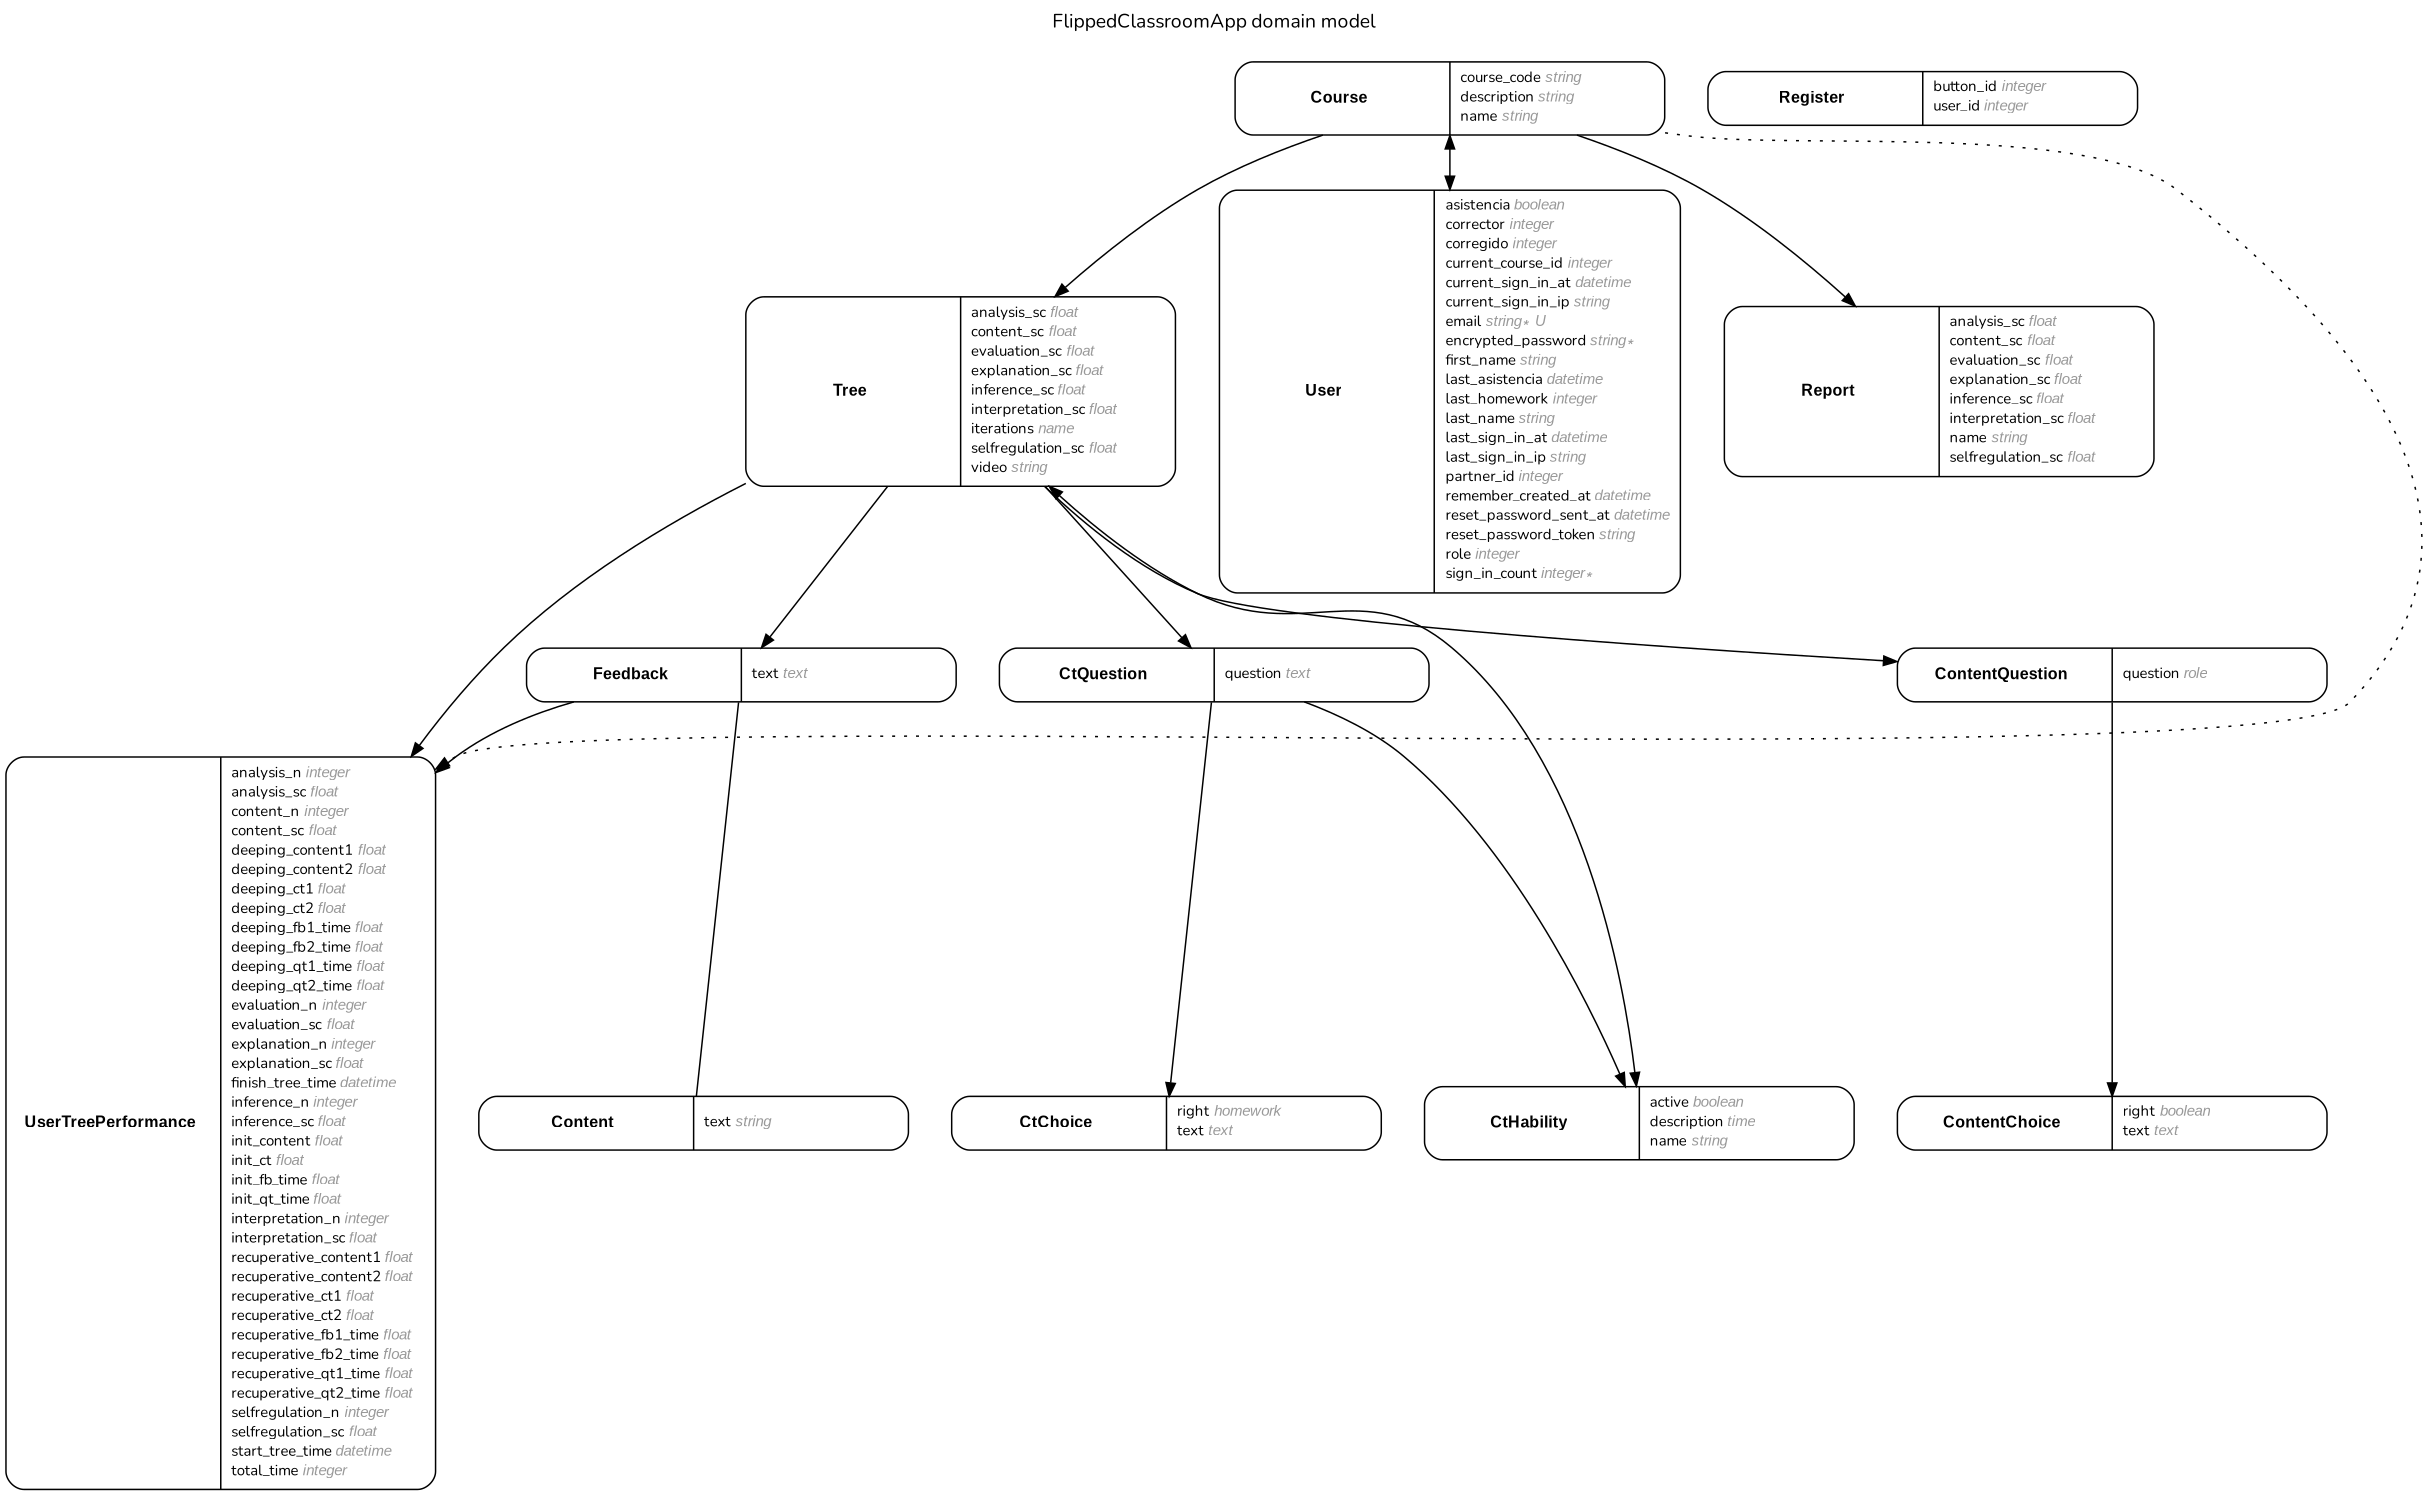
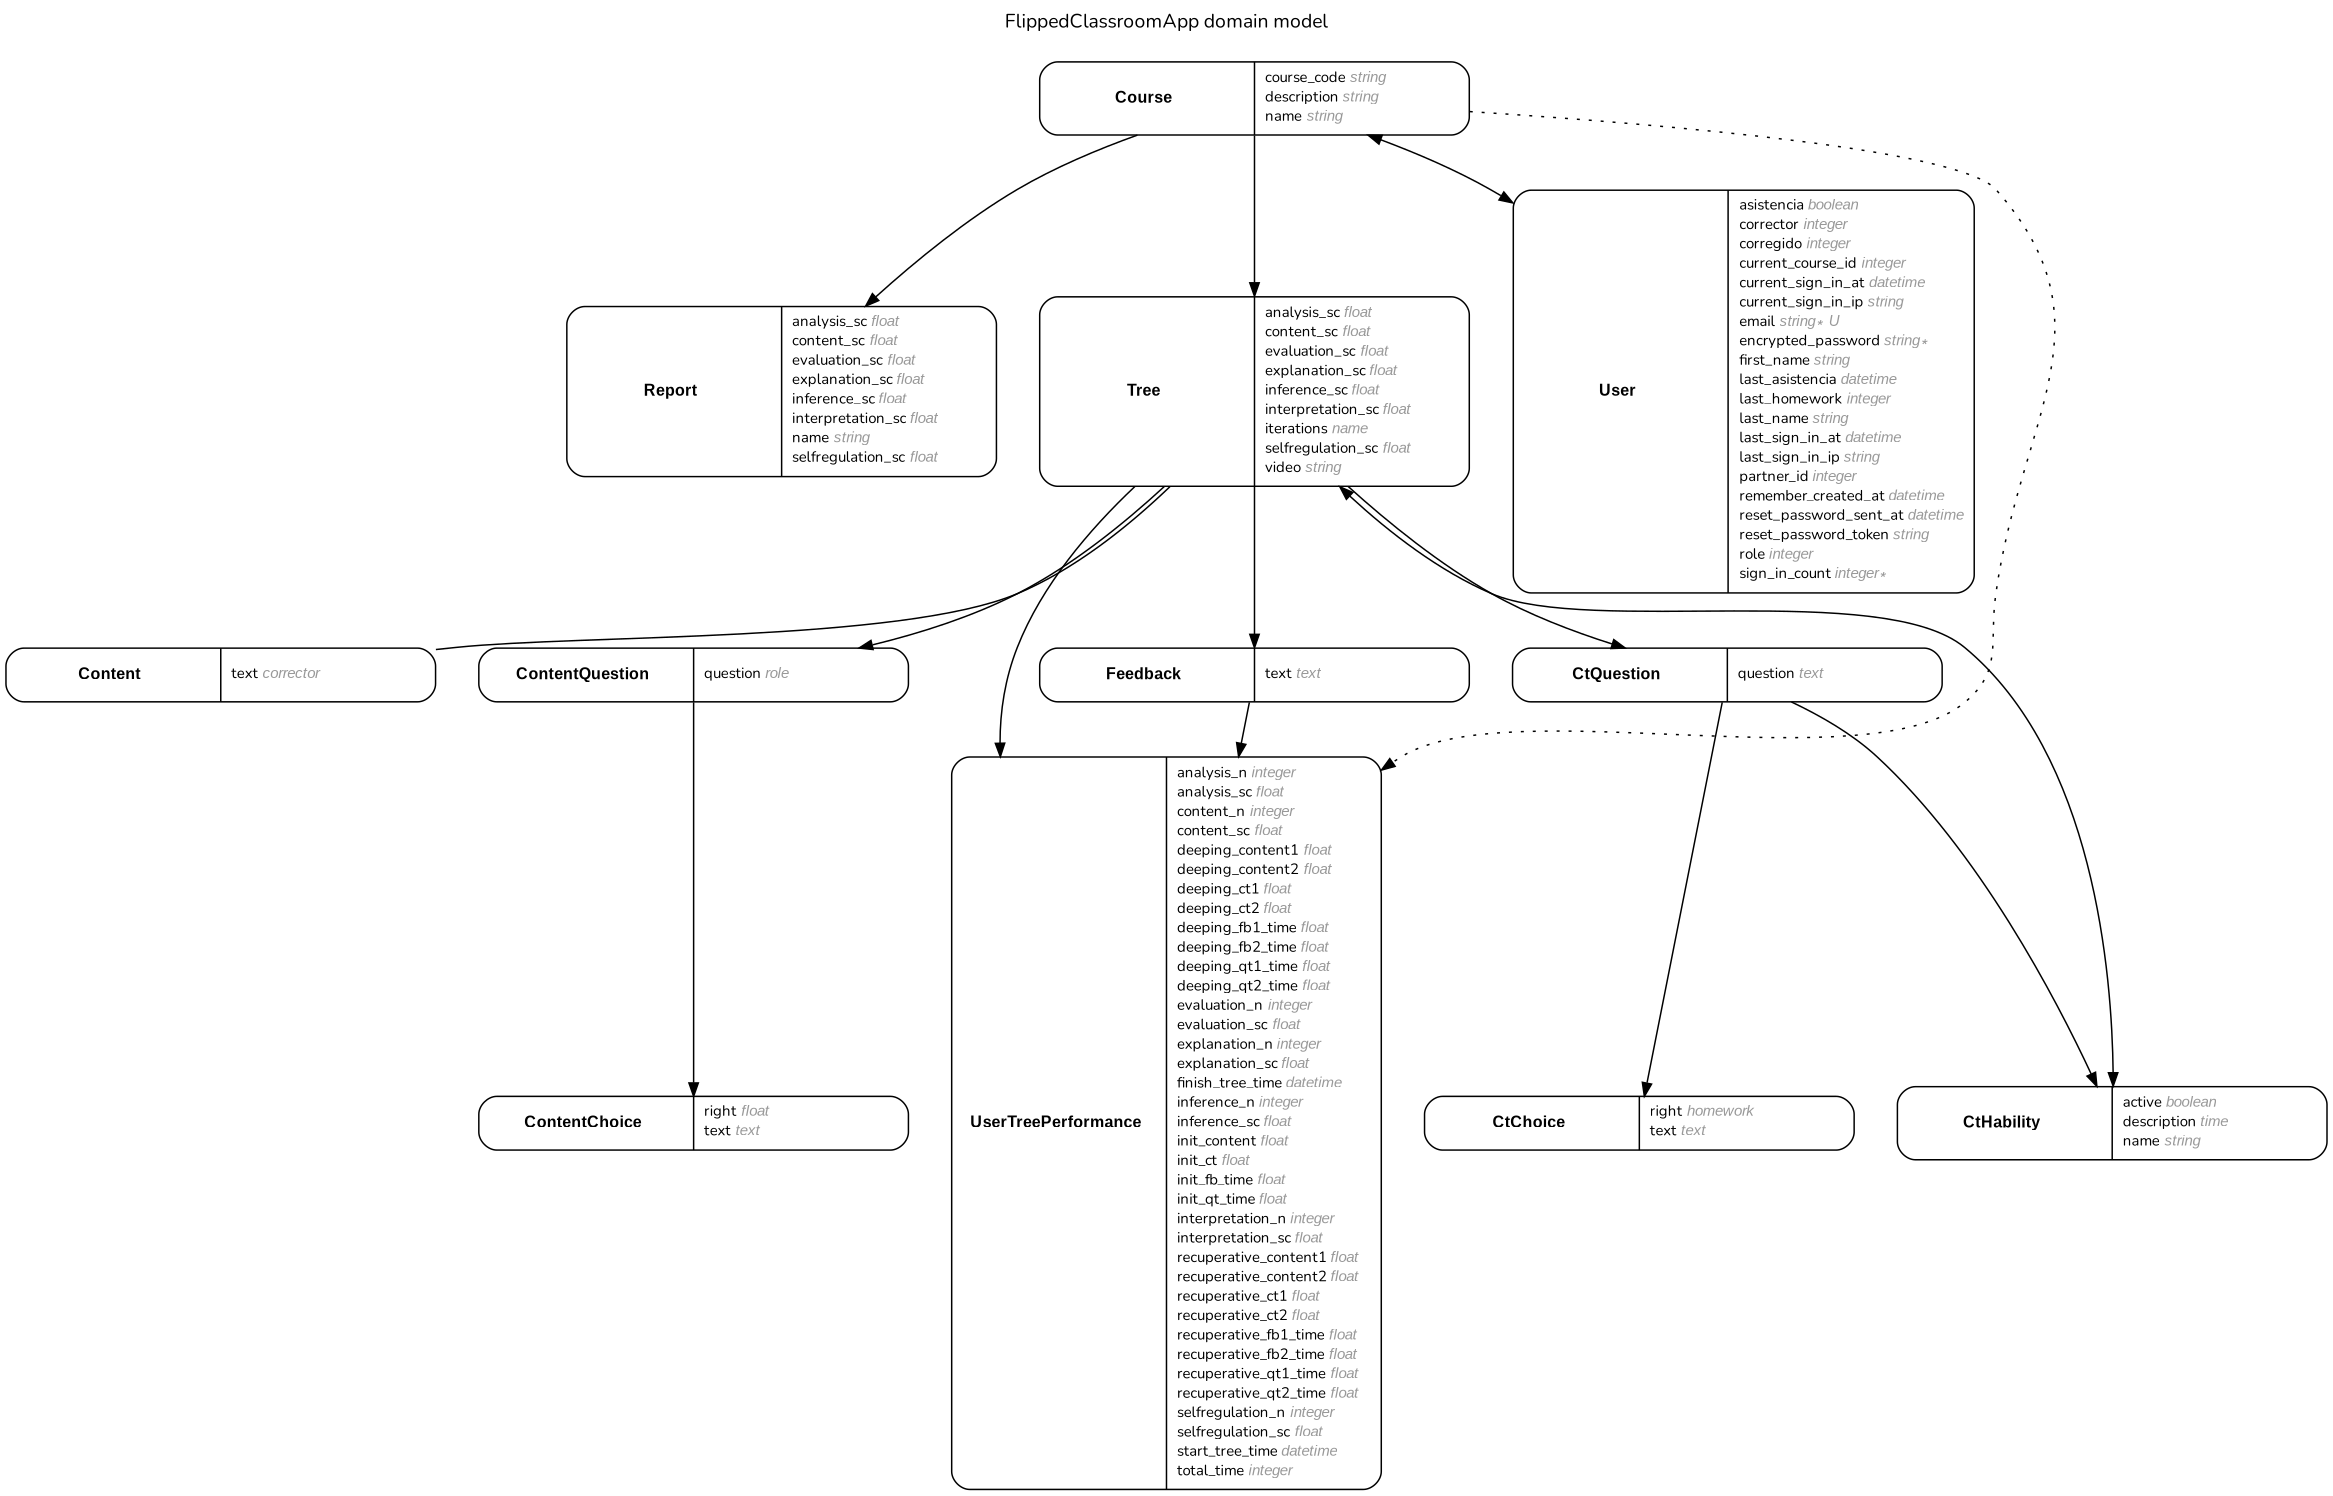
node "Register": removed
edge "Feedback" -- "Content": now "Tree" -- "Content"
node "ContentChoice": text "boolean" -> "float"
node "Content": text "string" -> "corrector"
